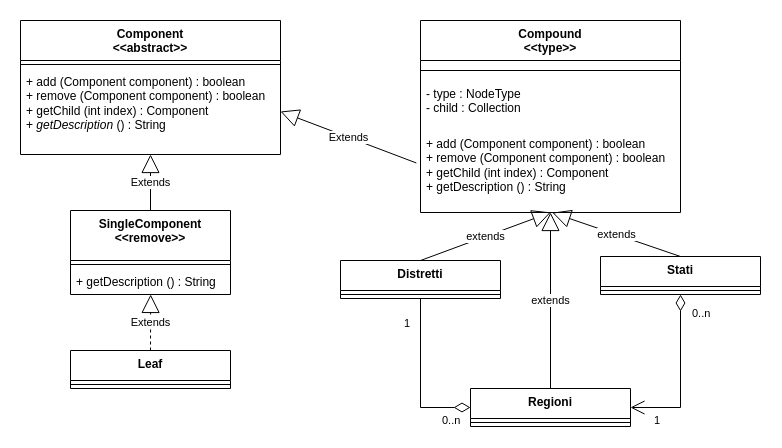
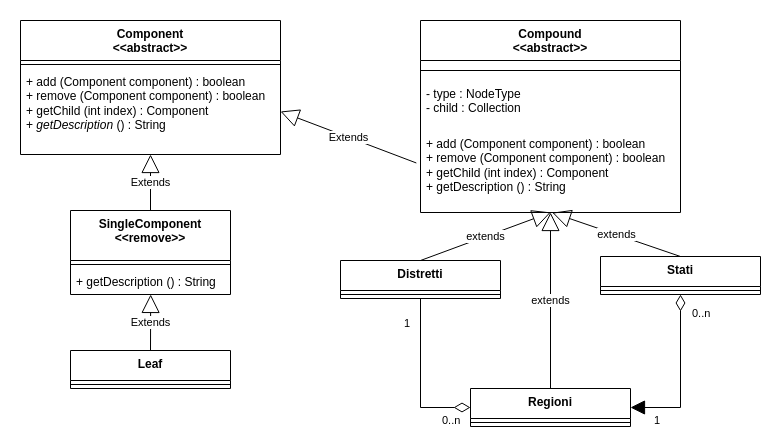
node "Compound <<type>>": label "Compound <<type>>" -> "Compound <<abstract>>"
edge "Leaf" -> "+ getDescription () : String": style dashed -> solid
edge "Stati" -- "Regioni": arrowhead open -> block
